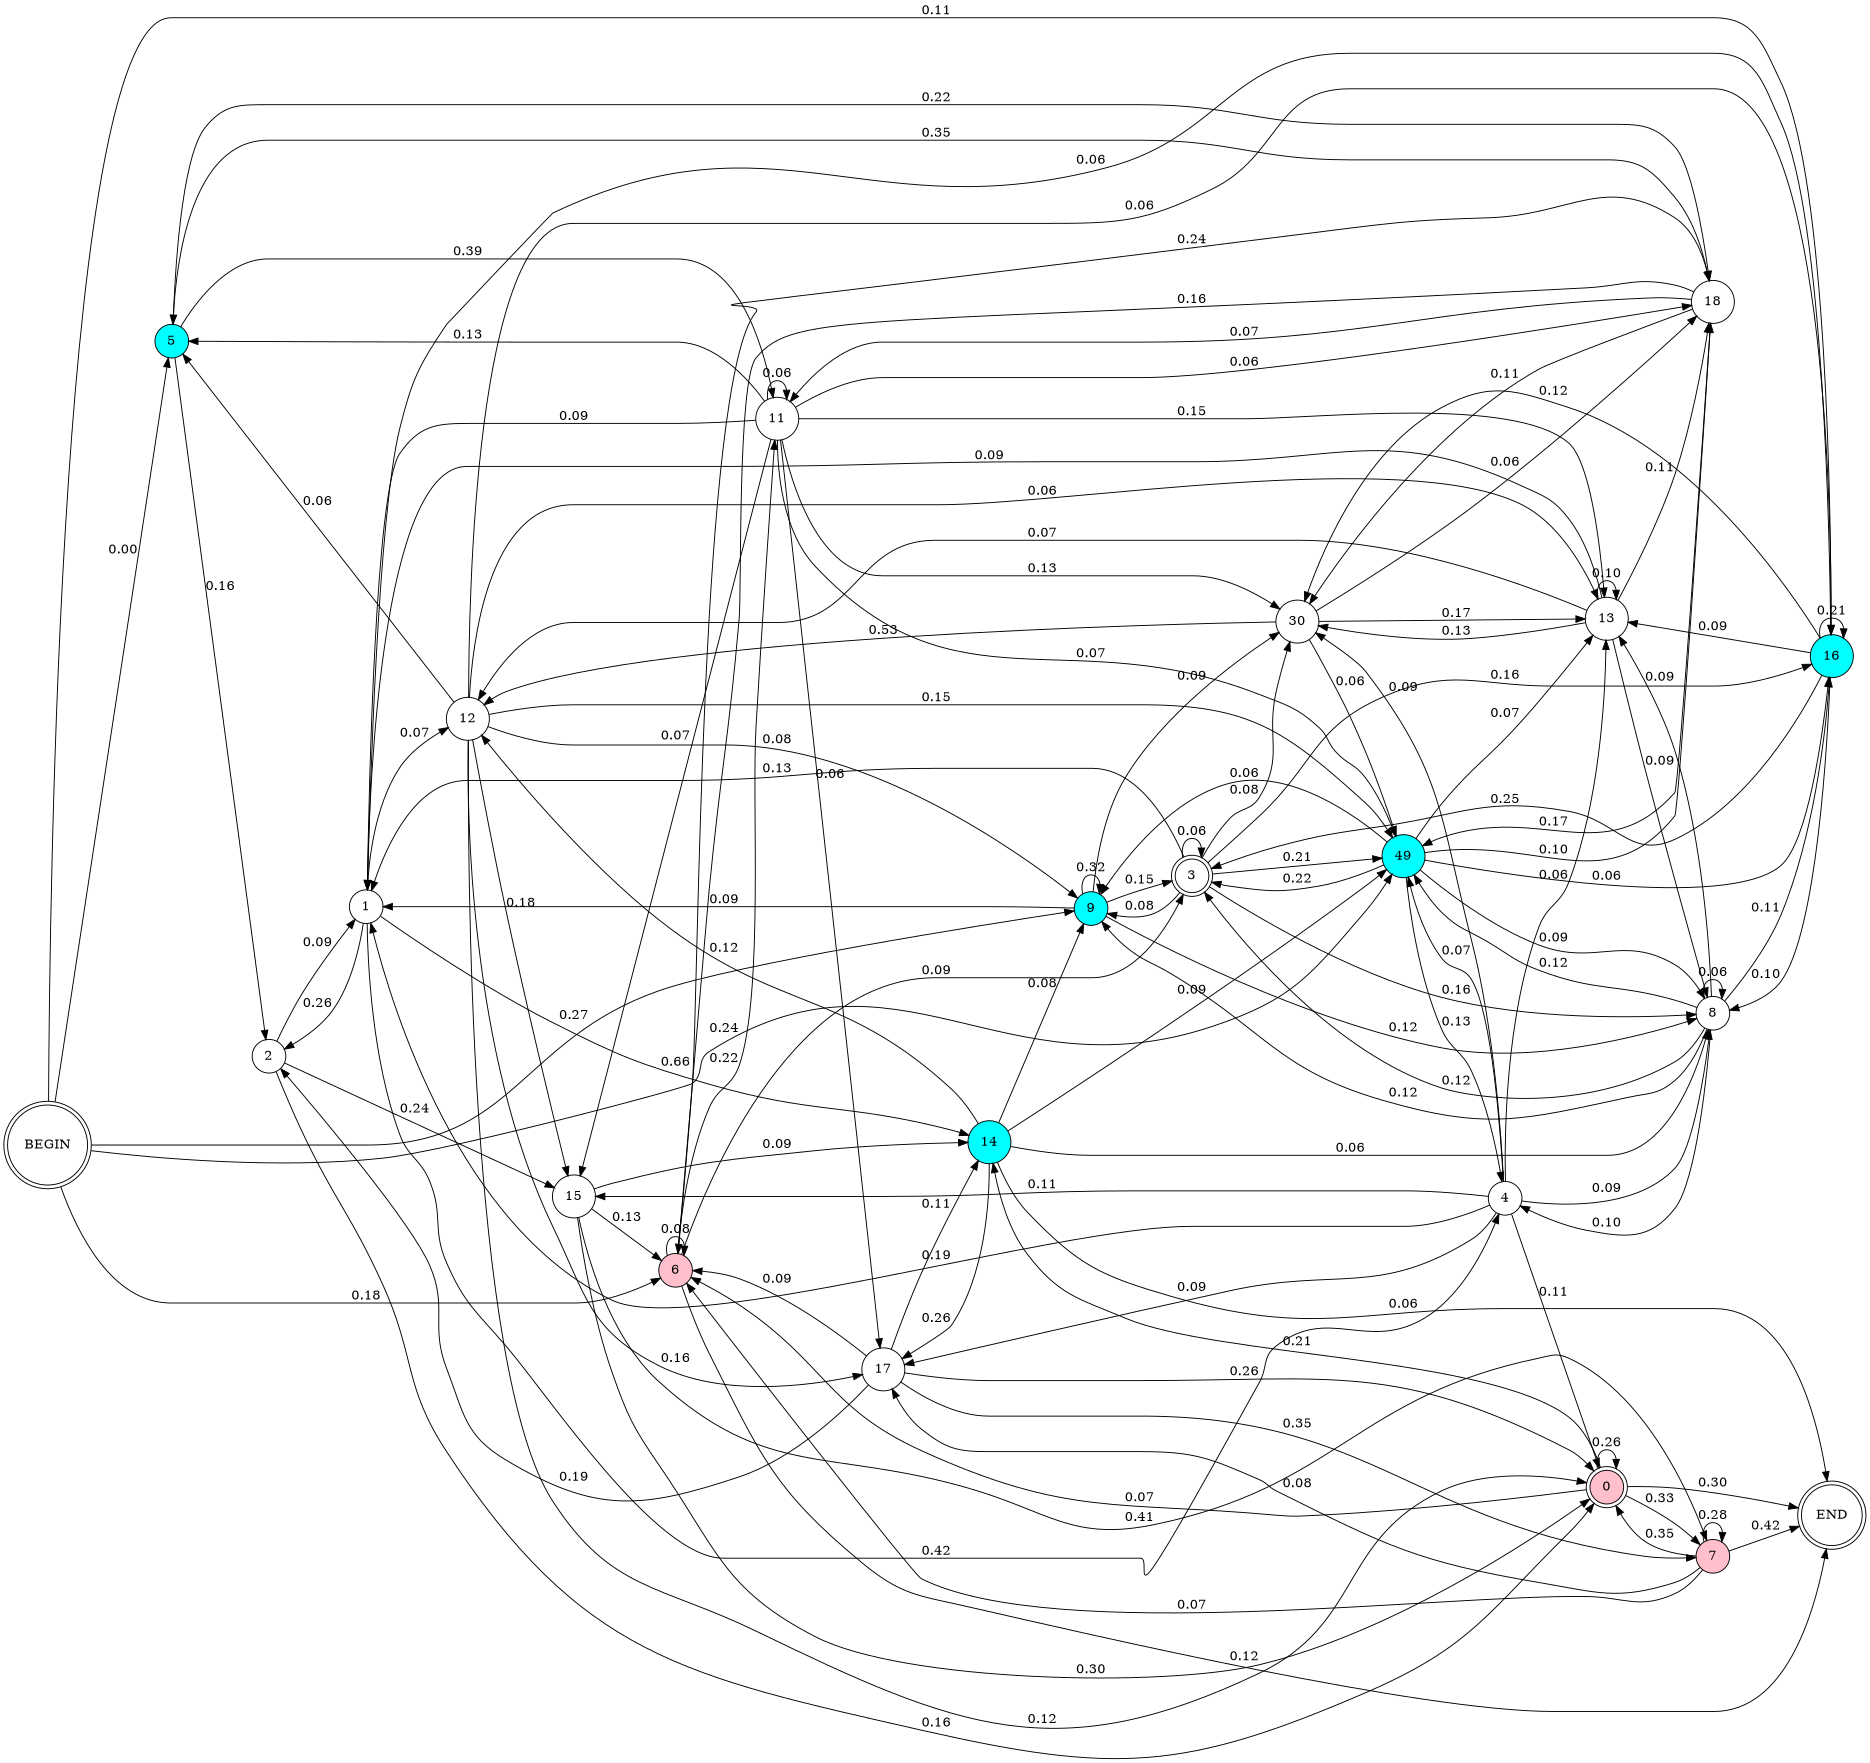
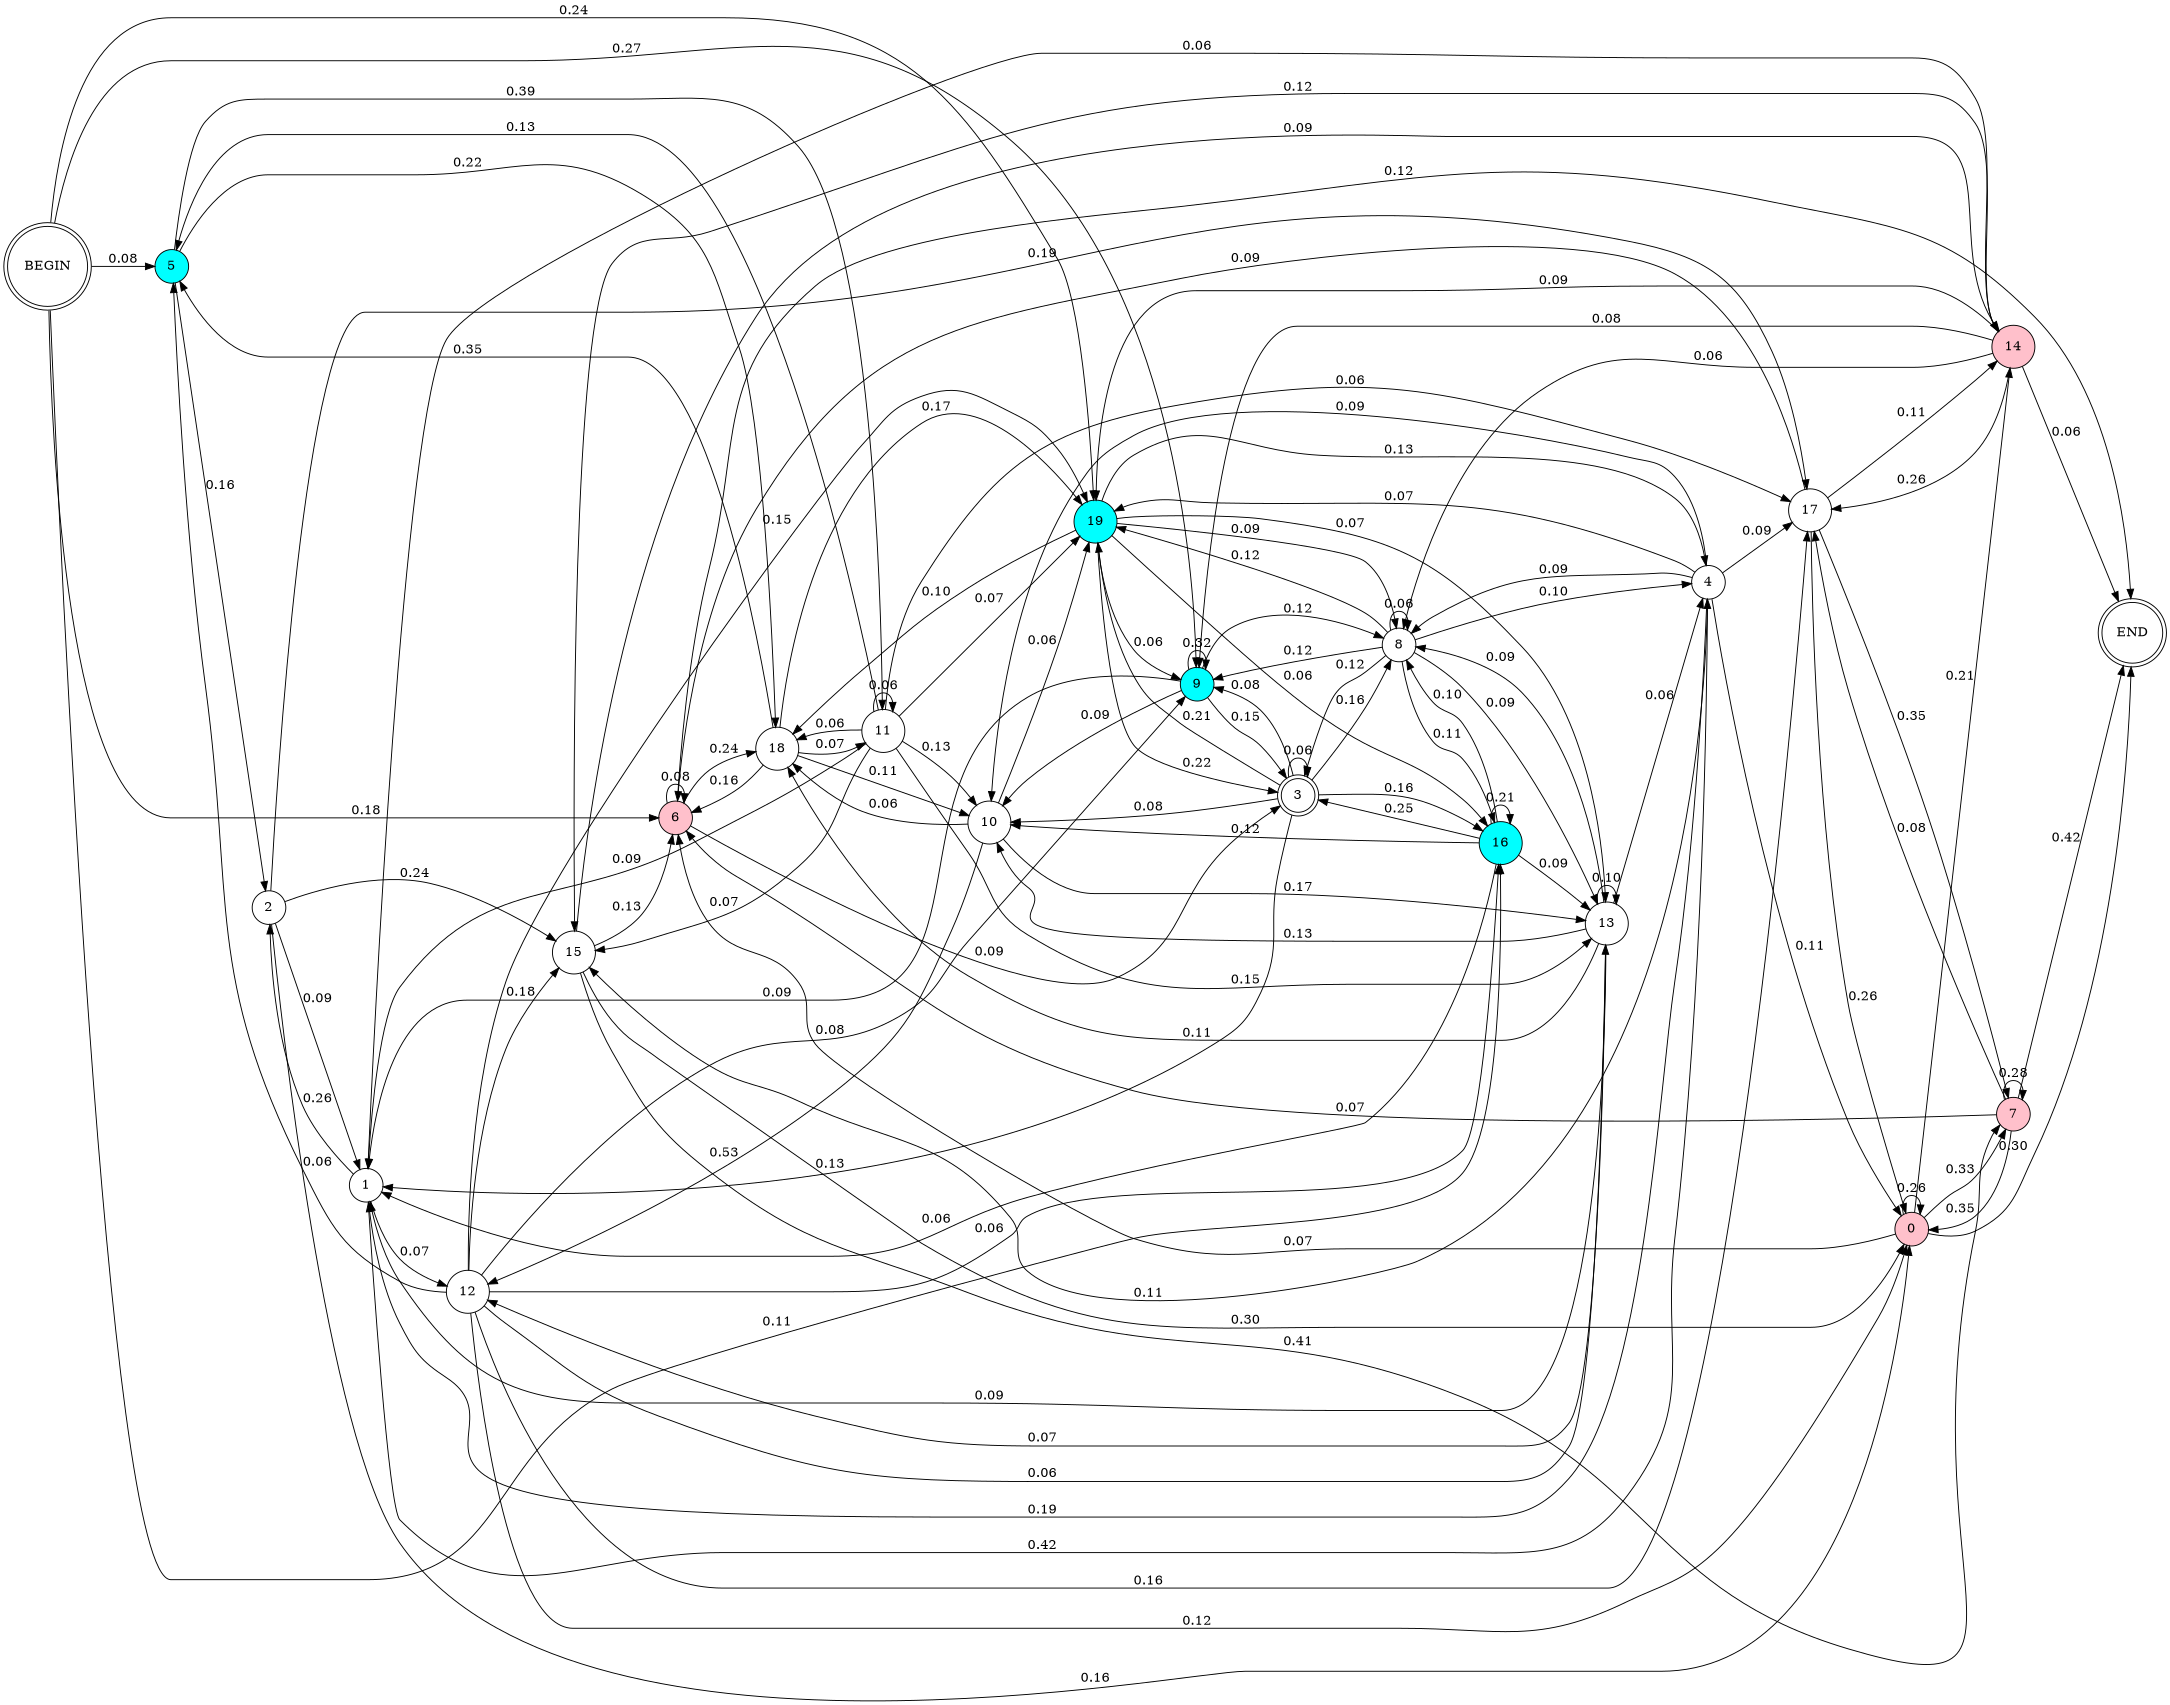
edge "BEGIN" -> "5": label "0.00" -> "0.08"
node "30": label "30" -> "10"
node "49": label "49" -> "19"
edge "6" -> "11": removed, label "0.22"
edge "4" -> "13": reversed
edge "14" -> "12": now "14" -> "15"
edge "1" -> "14": label "0.66" -> "0.06"
node "14": fillcolor cyan -> pink
edge "17" -> "2": reversed
node "0": shape doublecircle -> circle
